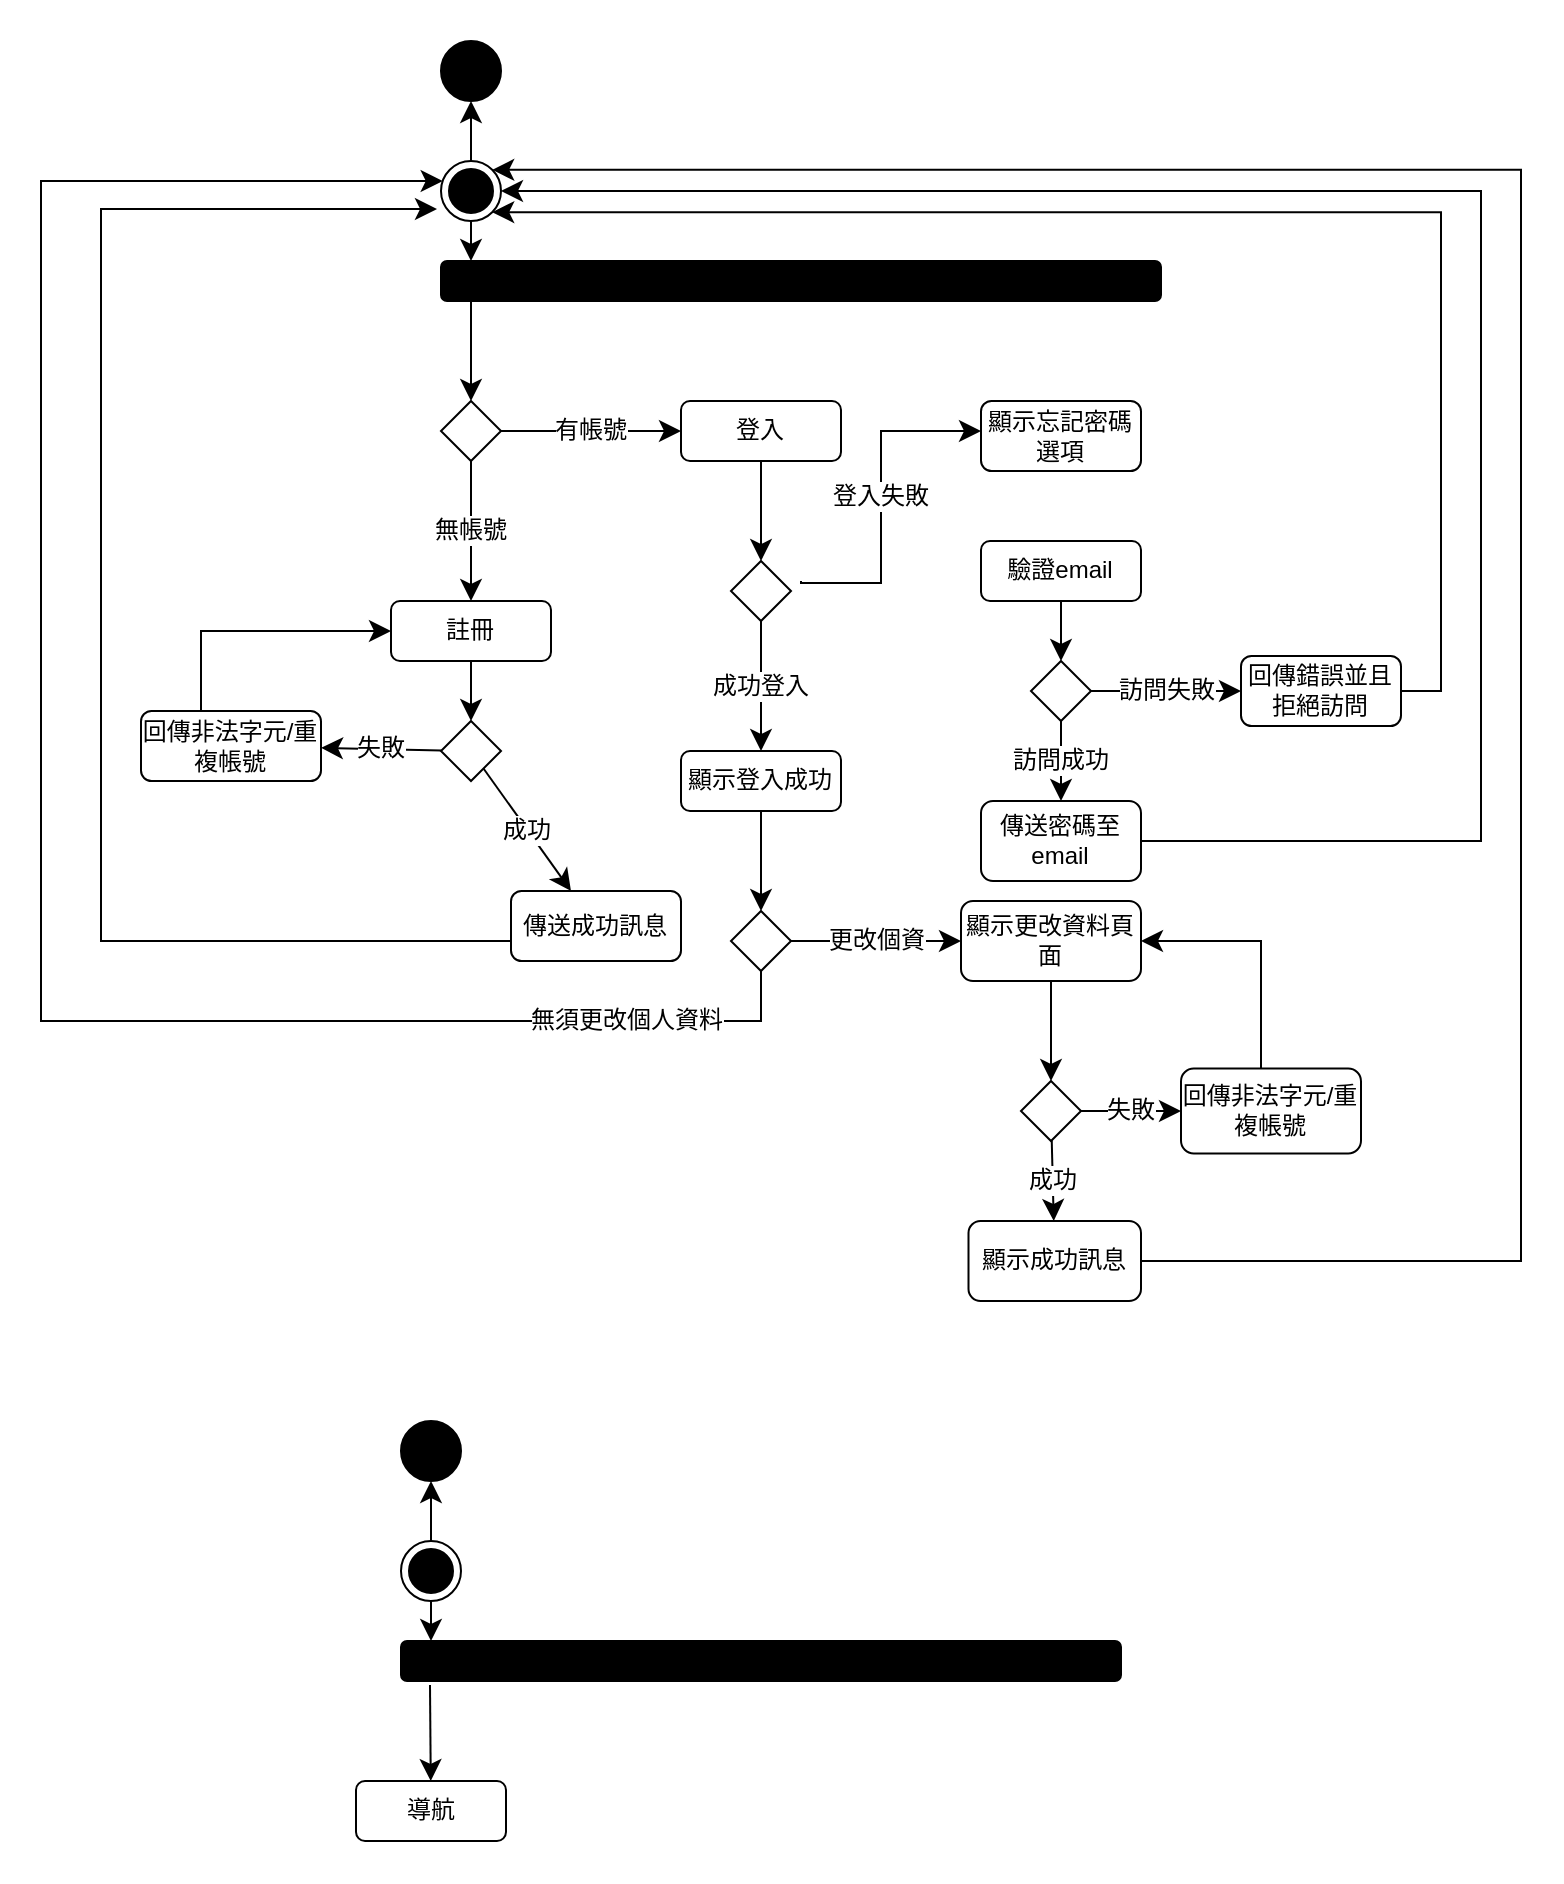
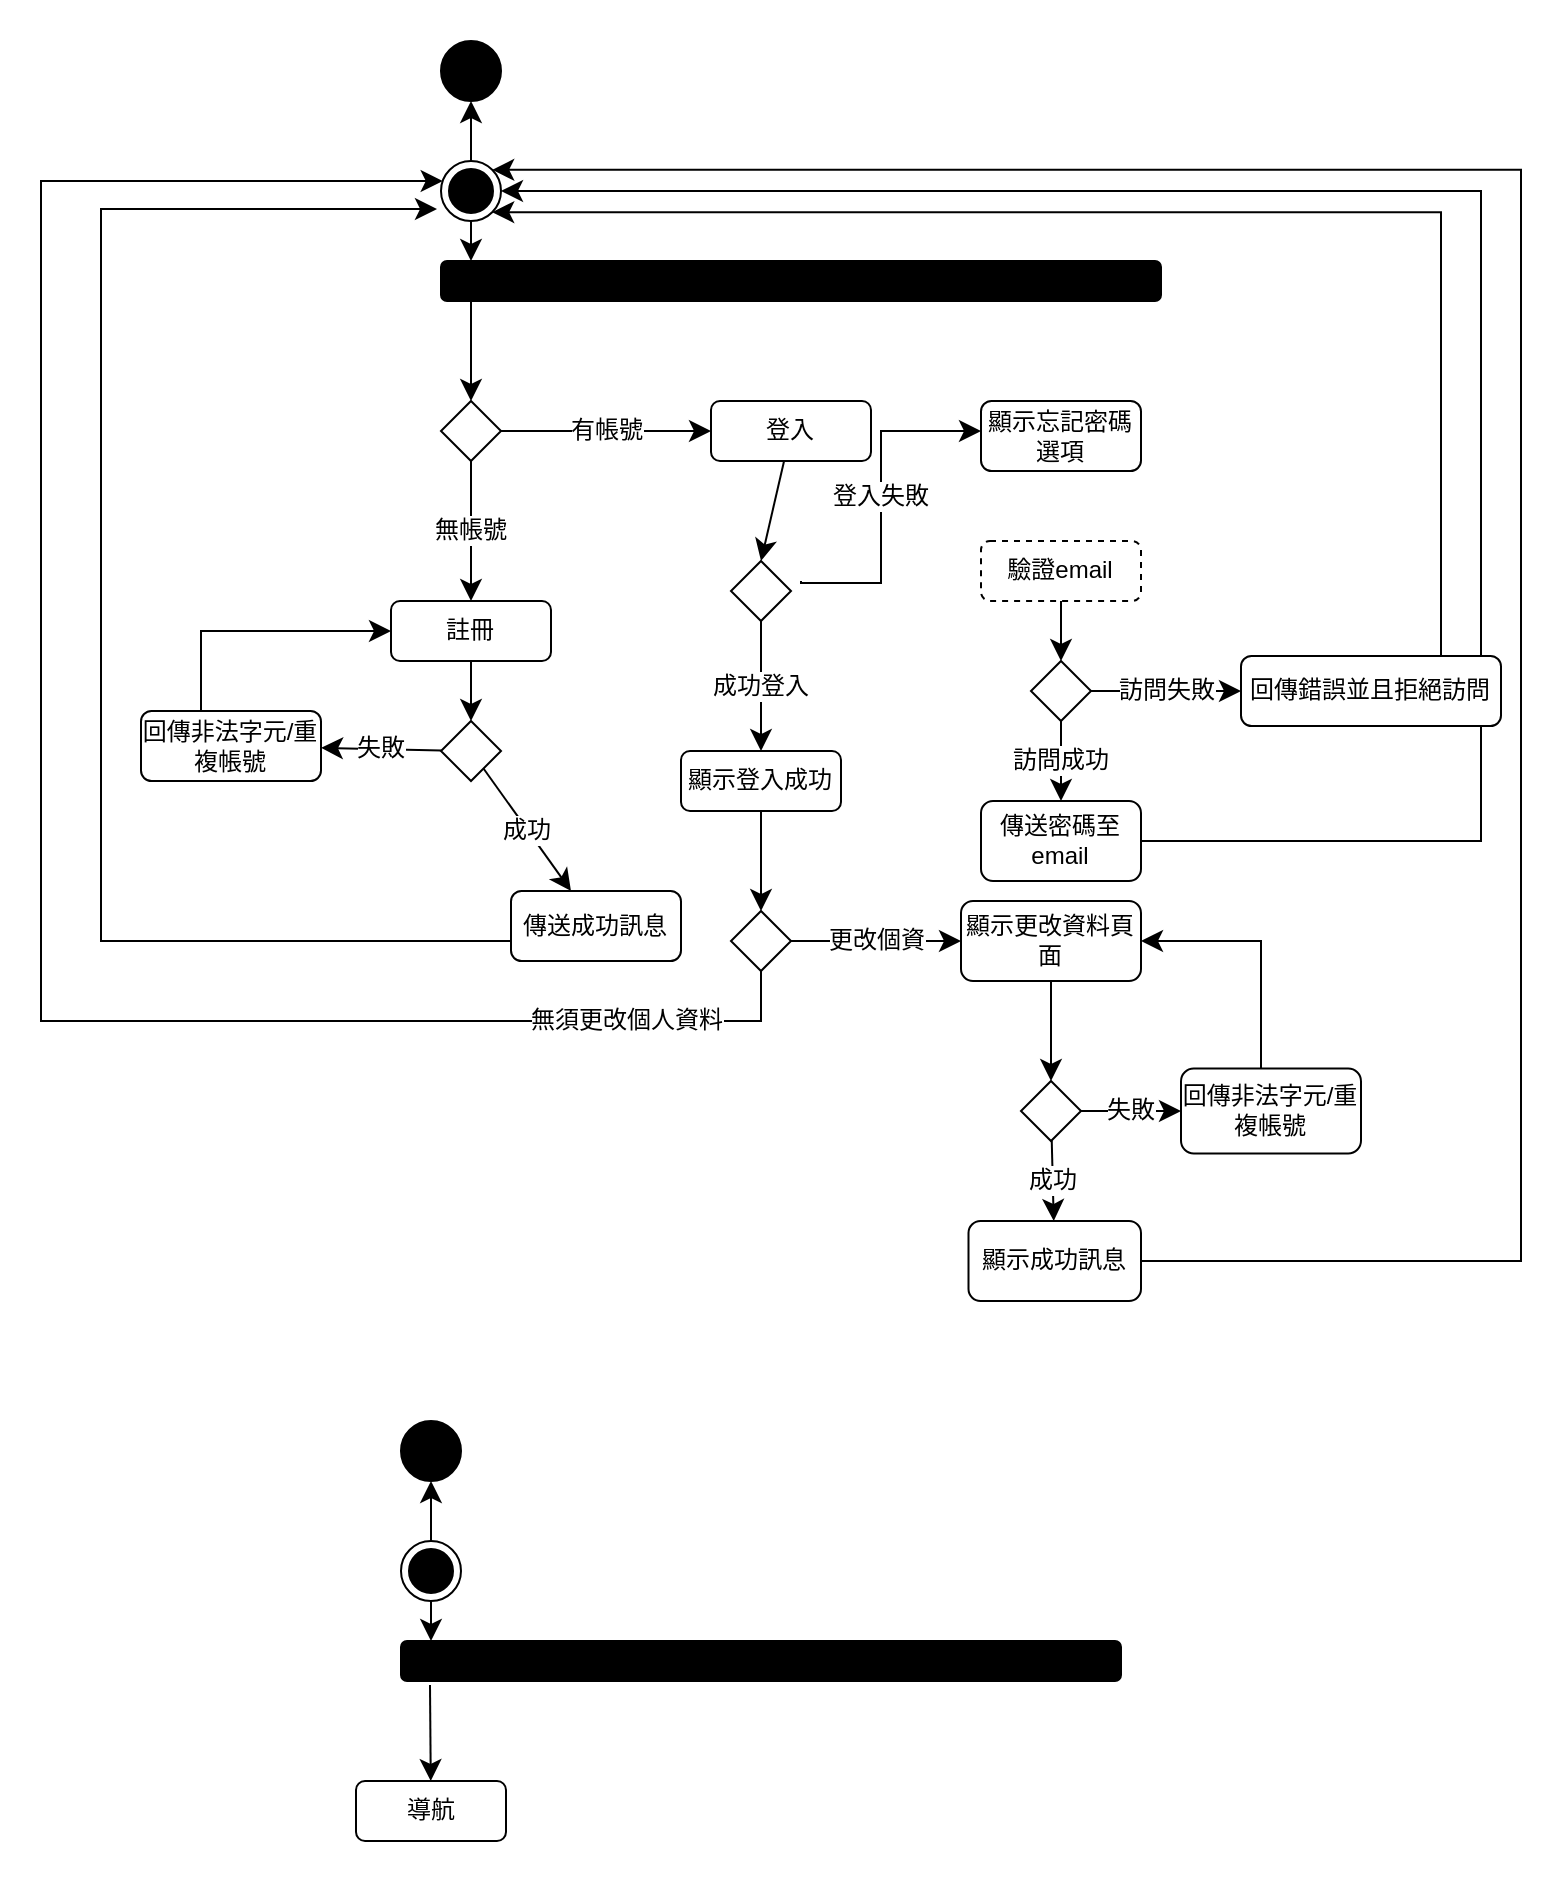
node "登入": moved (761, 431) -> (791, 431)
node "驗證email": style solid -> dashed
node "回傳錯誤並且拒絕訪問": size 160x70 -> 260x70
